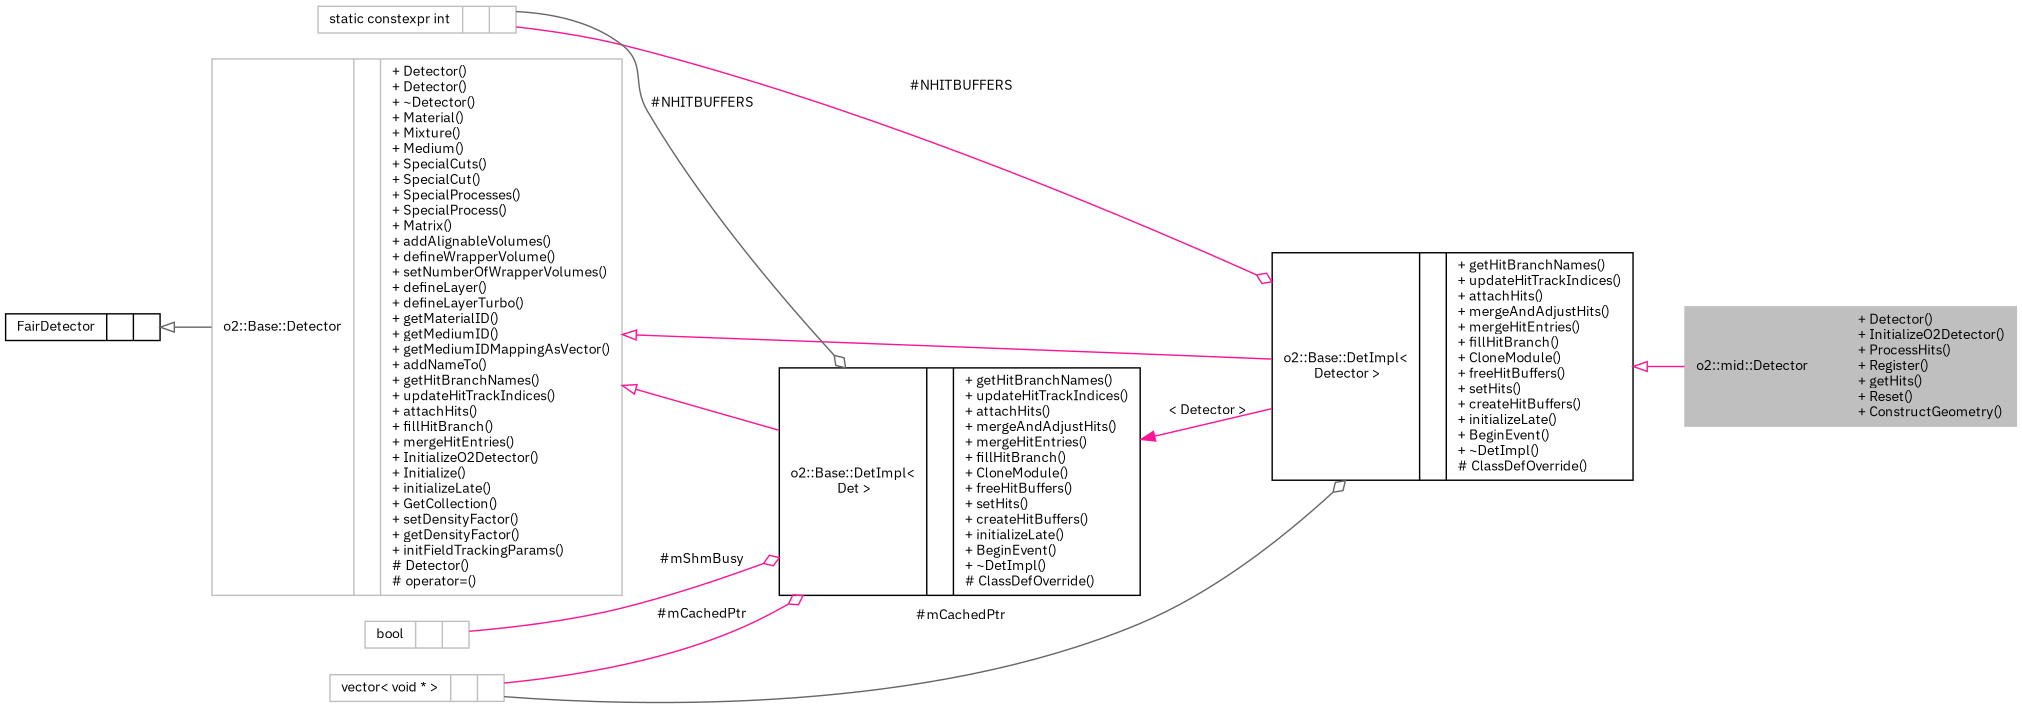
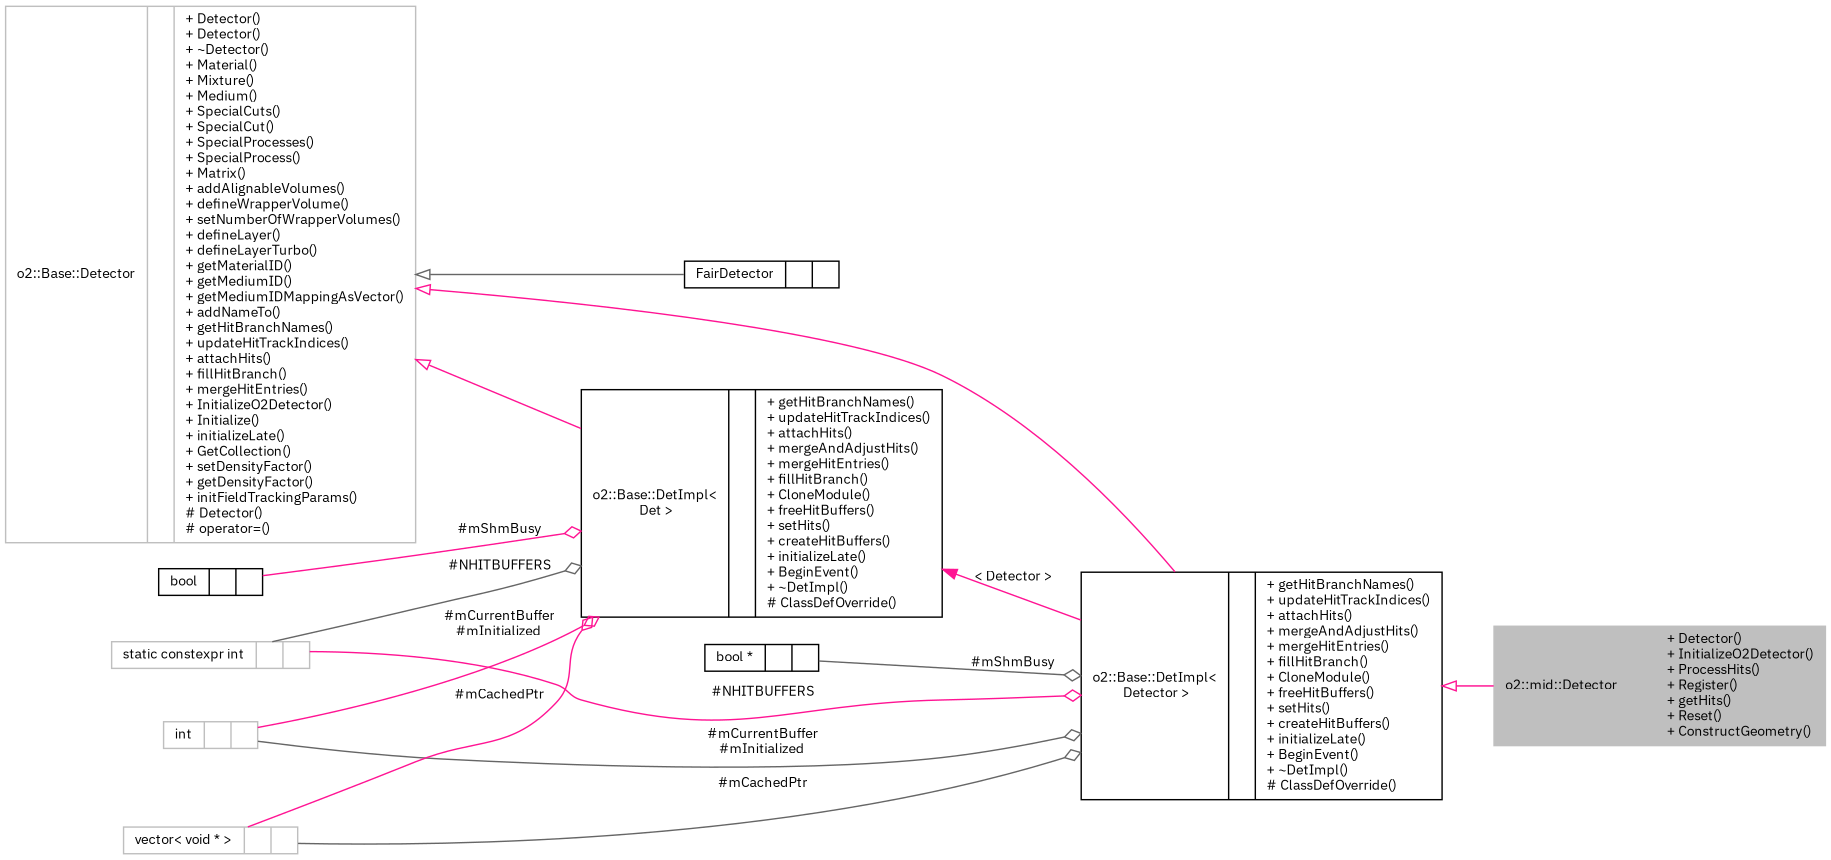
edge "o2::Base::Detector" -> "FairDetector": reversed
node "bool": color grey75 -> black
node "bool *": added
node "int": added
